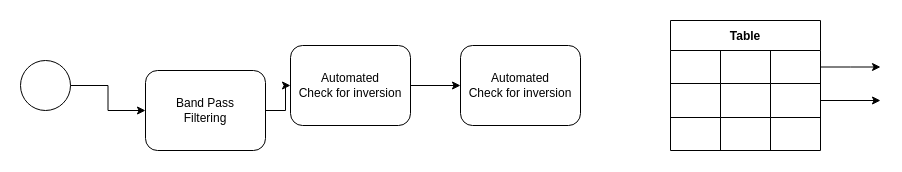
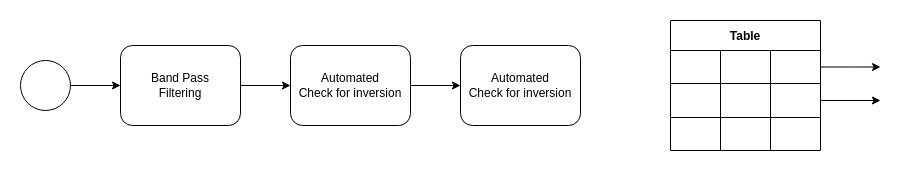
node "Band Pass Filtering": moved (206, 111) -> (181, 86)
